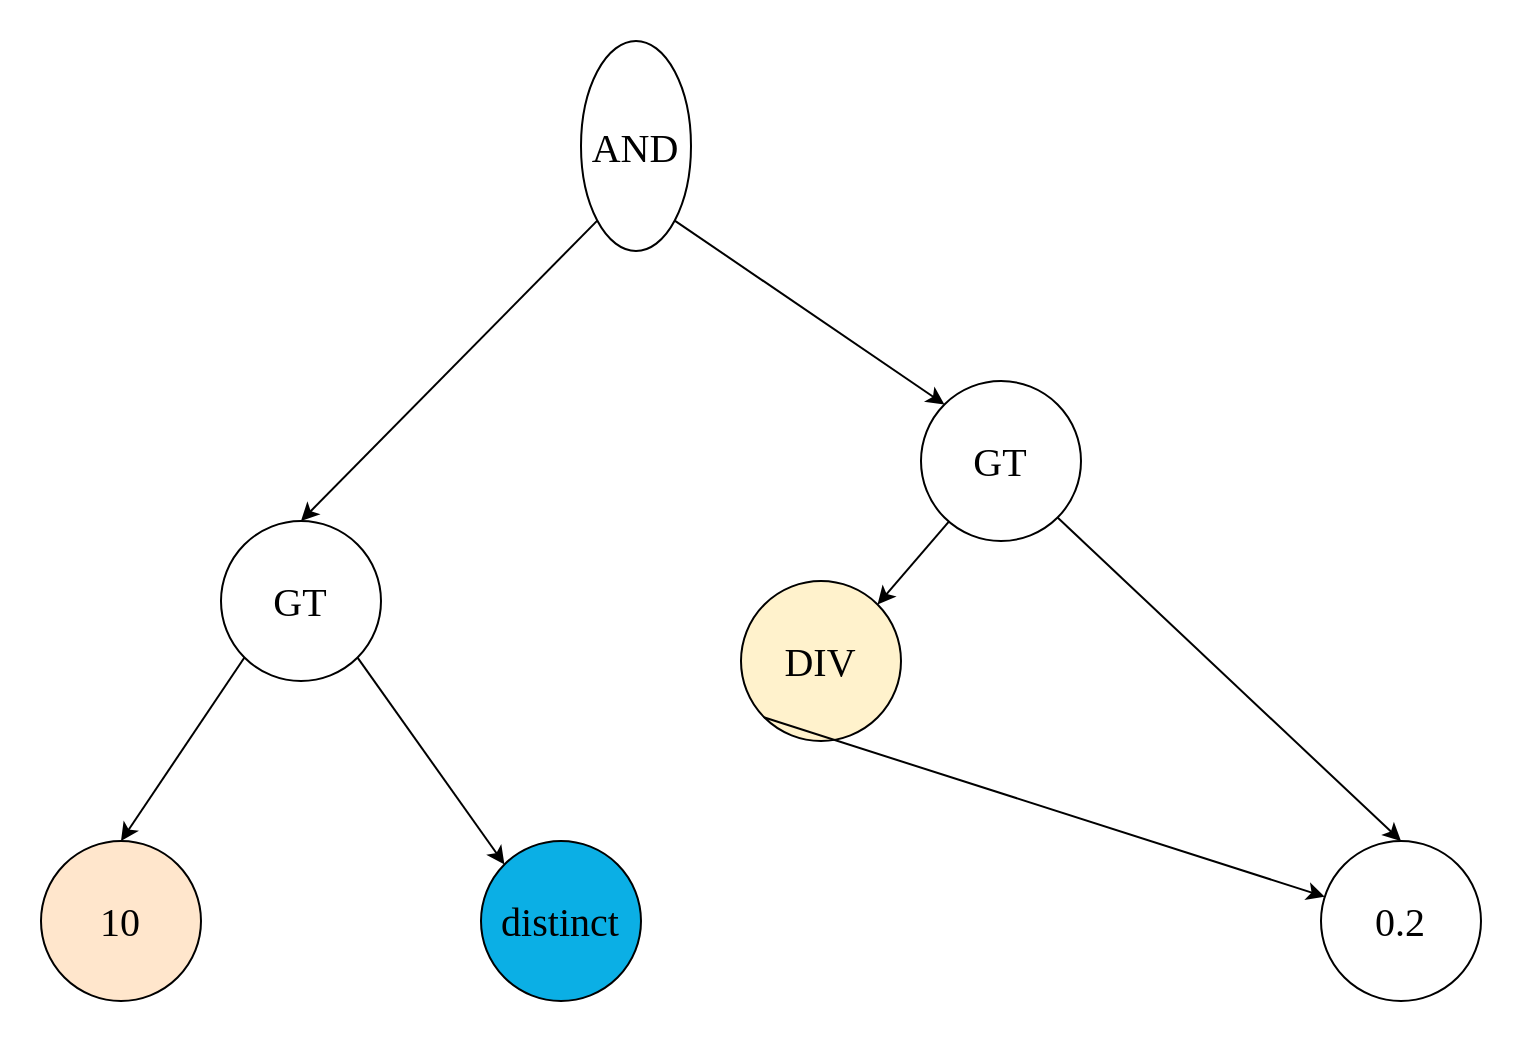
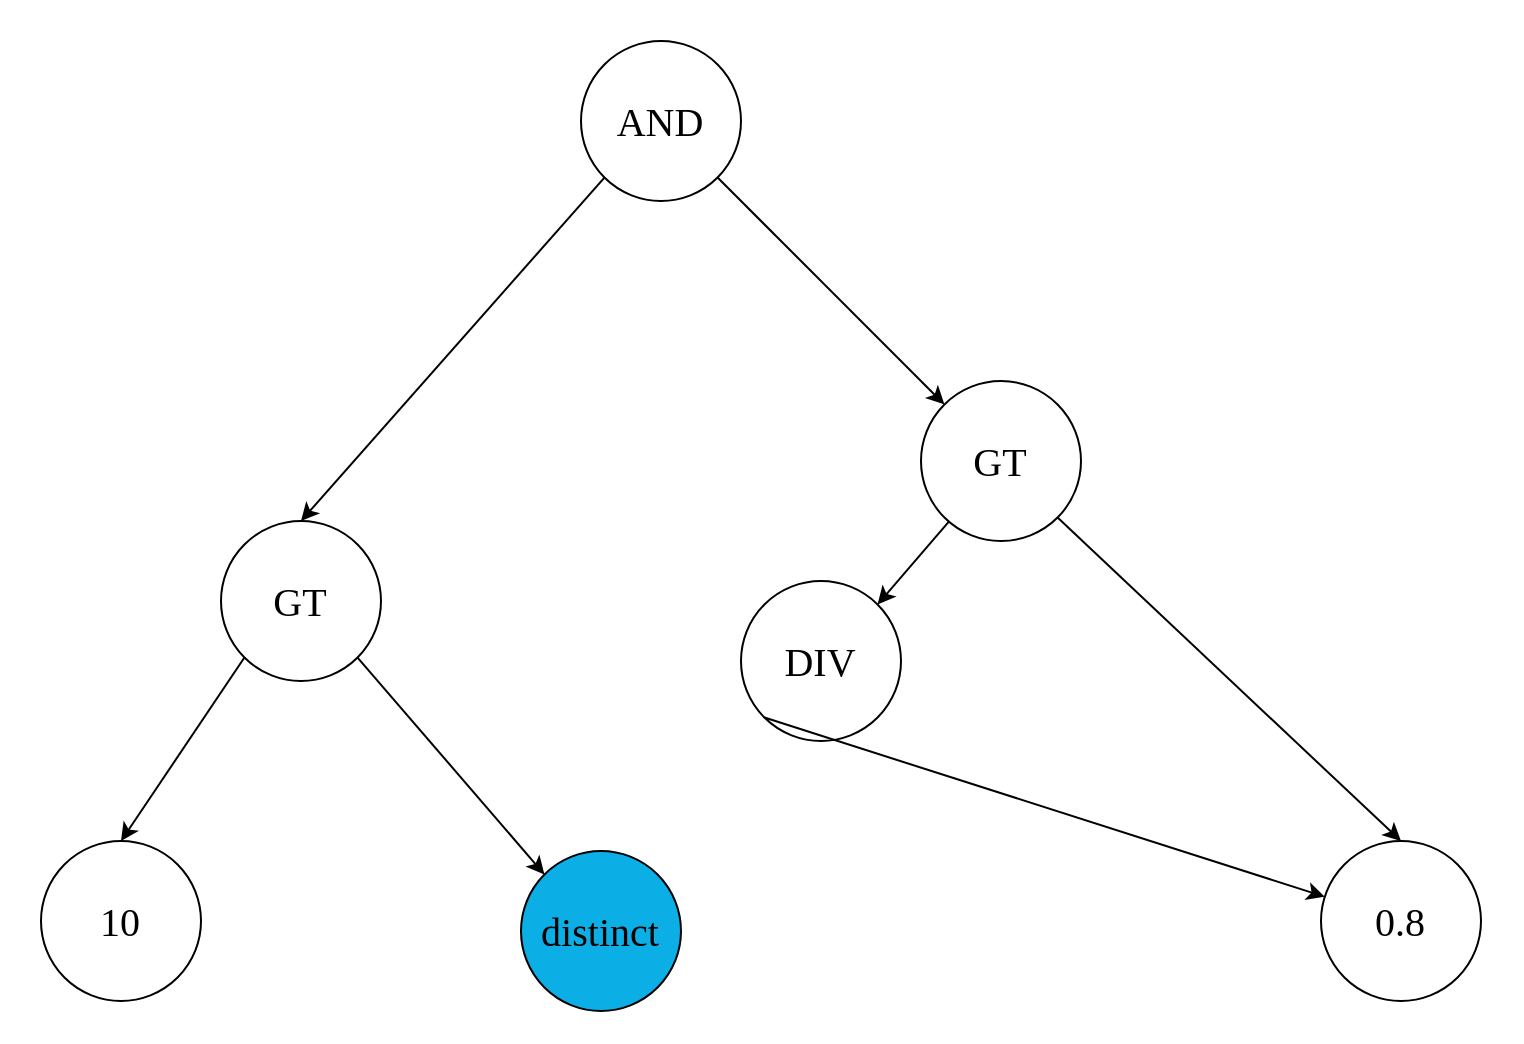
node "AND": size 110x210 -> 160x160
node "DIV": fillcolor #fff2cc -> #ffffff
node "10": fillcolor #ffe6cc -> #ffffff
node "distinct": moved (561, 921) -> (601, 931)
node "0.2": label "0.2" -> "0.8"
